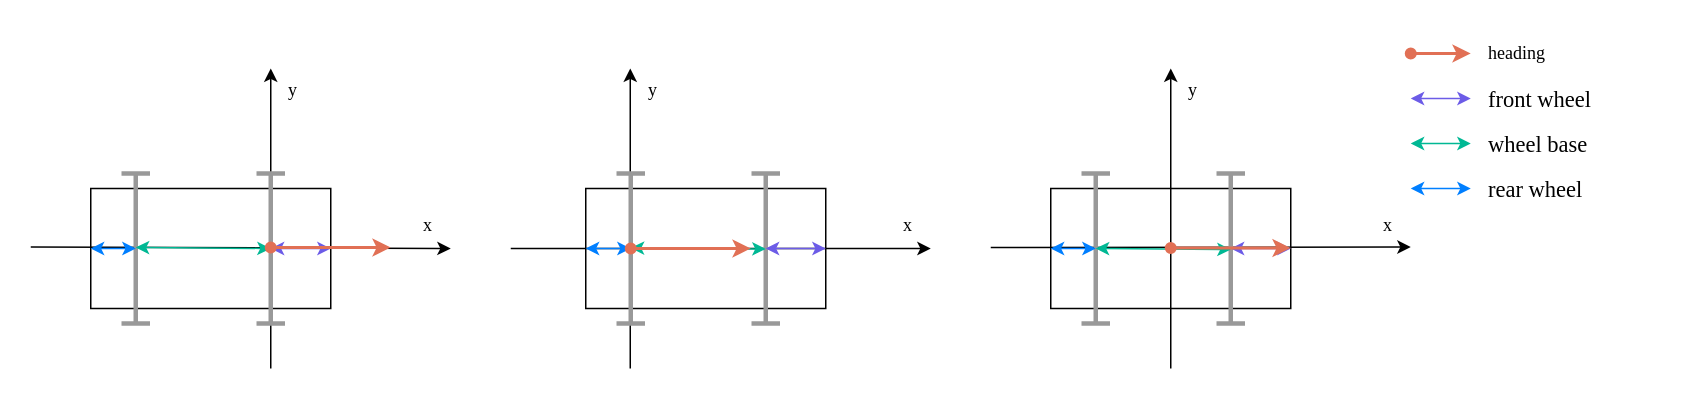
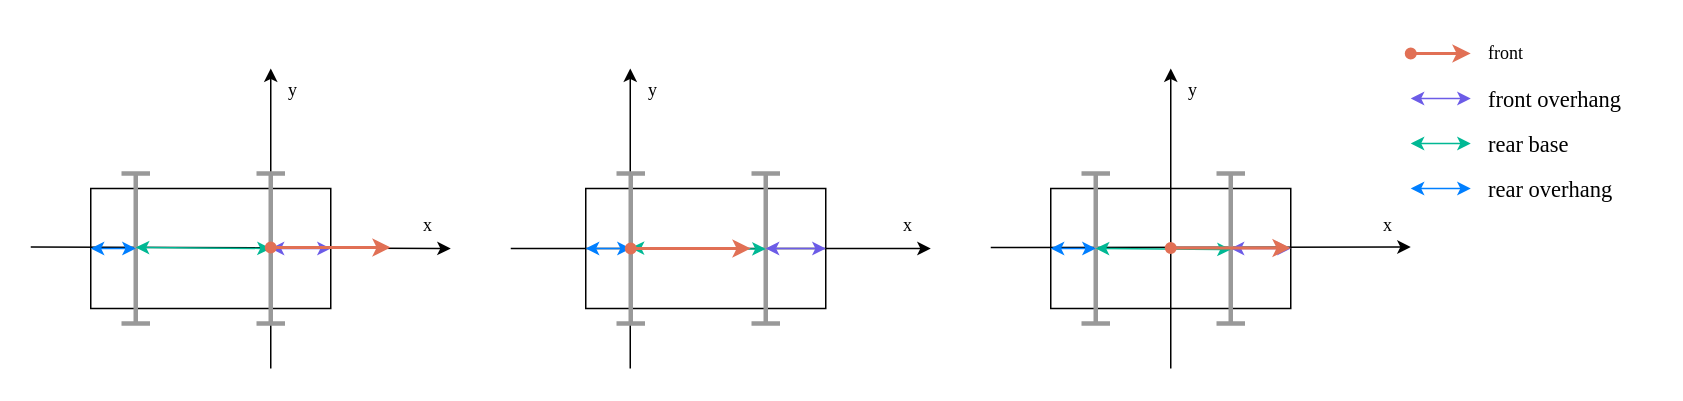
node "heading": label "heading" -> "front"
node "front wheel": label "front wheel" -> "front overhang"
node "wheel base": label "wheel base" -> "rear base"
node "rear wheel": label "rear wheel" -> "rear overhang"
